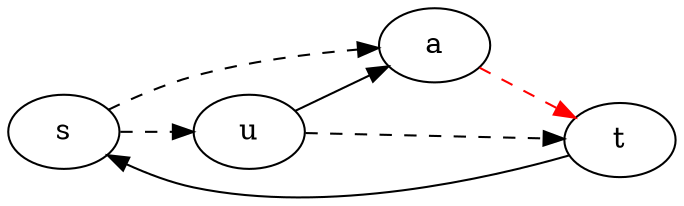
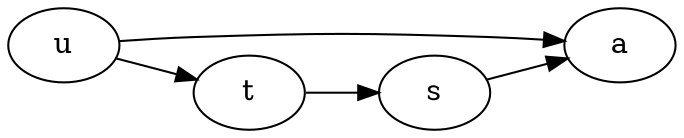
edge "s" -> "a": style dashed -> solid
edge "a" -> "t": removed
edge "s" -> "u": removed
edge "u" -> "t": style dashed -> solid
